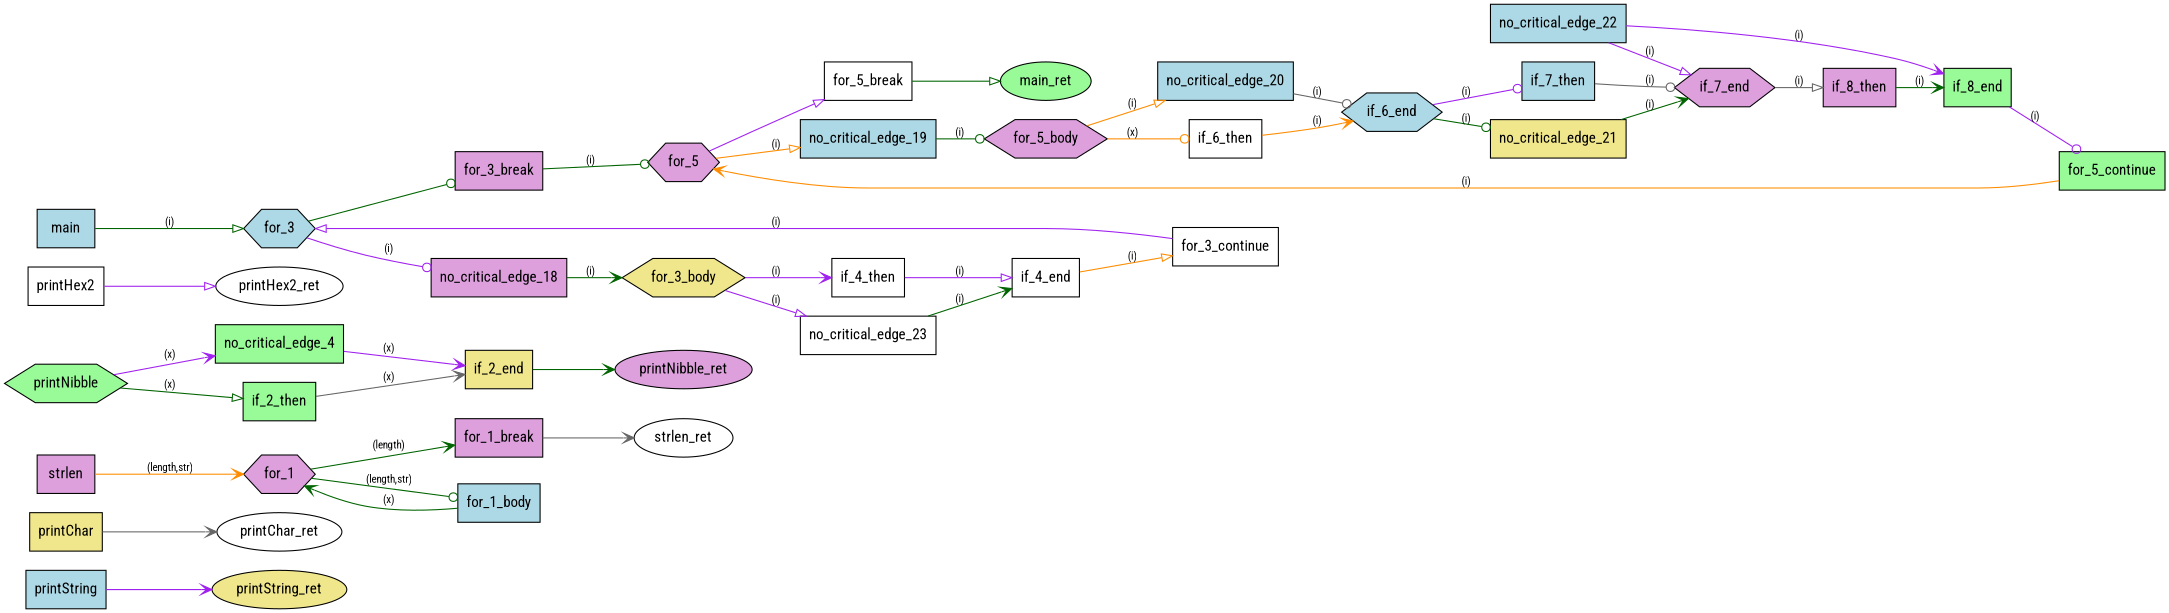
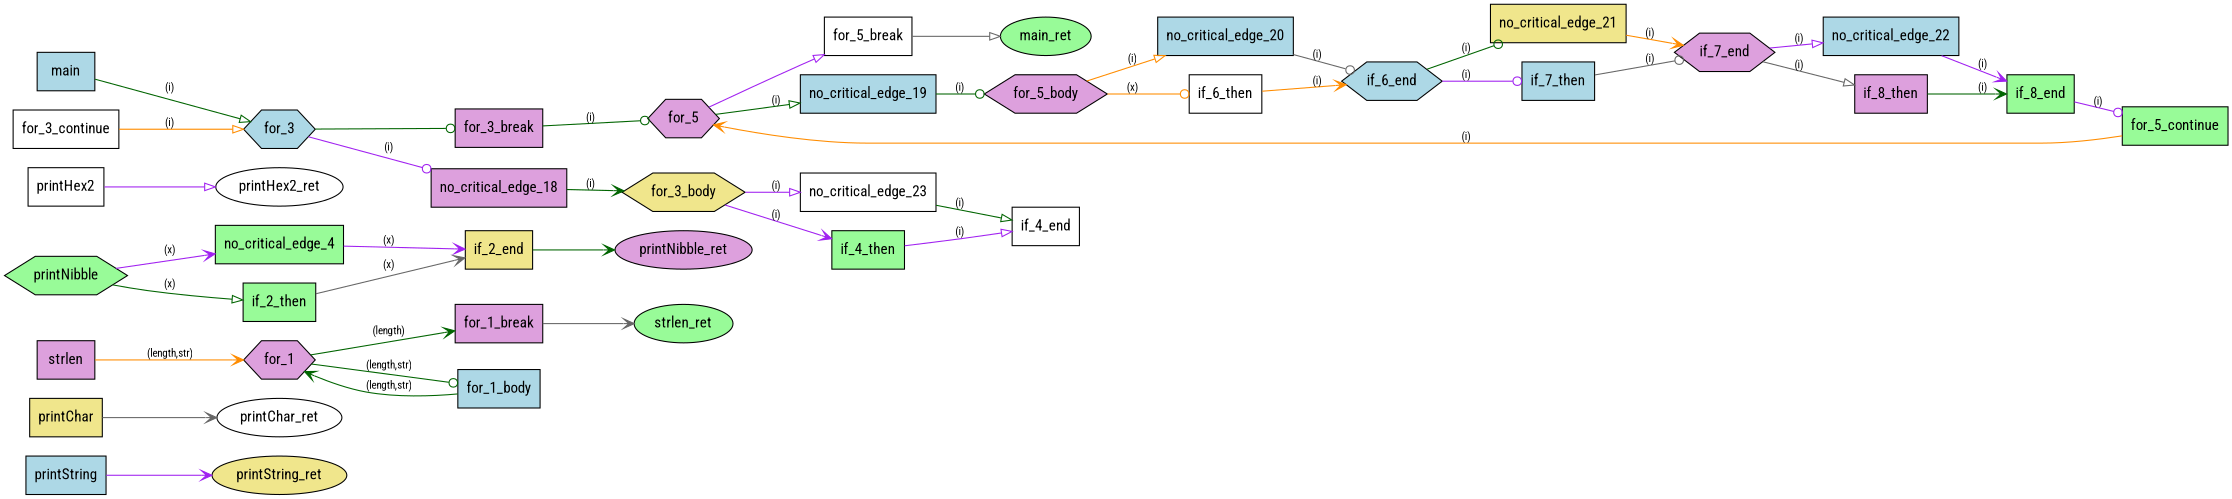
edge "no_critical_edge_22" -> "if_7_end": reversed
edge "for_5_break" -> "main_ret": color darkgreen -> gray40
edge "no_critical_edge_21" -> "if_7_end": color darkgreen -> darkorange
edge "for_5" -> "no_critical_edge_19": color darkorange -> darkgreen
edge "for_3_continue" -> "for_3": color purple -> darkorange
edge "if_4_end" -> "for_3_continue": removed, label "(i)"
node "if_4_then": fillcolor white -> palegreen
edge "no_critical_edge_23" -> "if_4_end": arrowhead vee -> onormal
node "strlen_ret": fillcolor white -> palegreen
edge "for_1_body" -> "for_1": label "(x)" -> "(length,str)"
